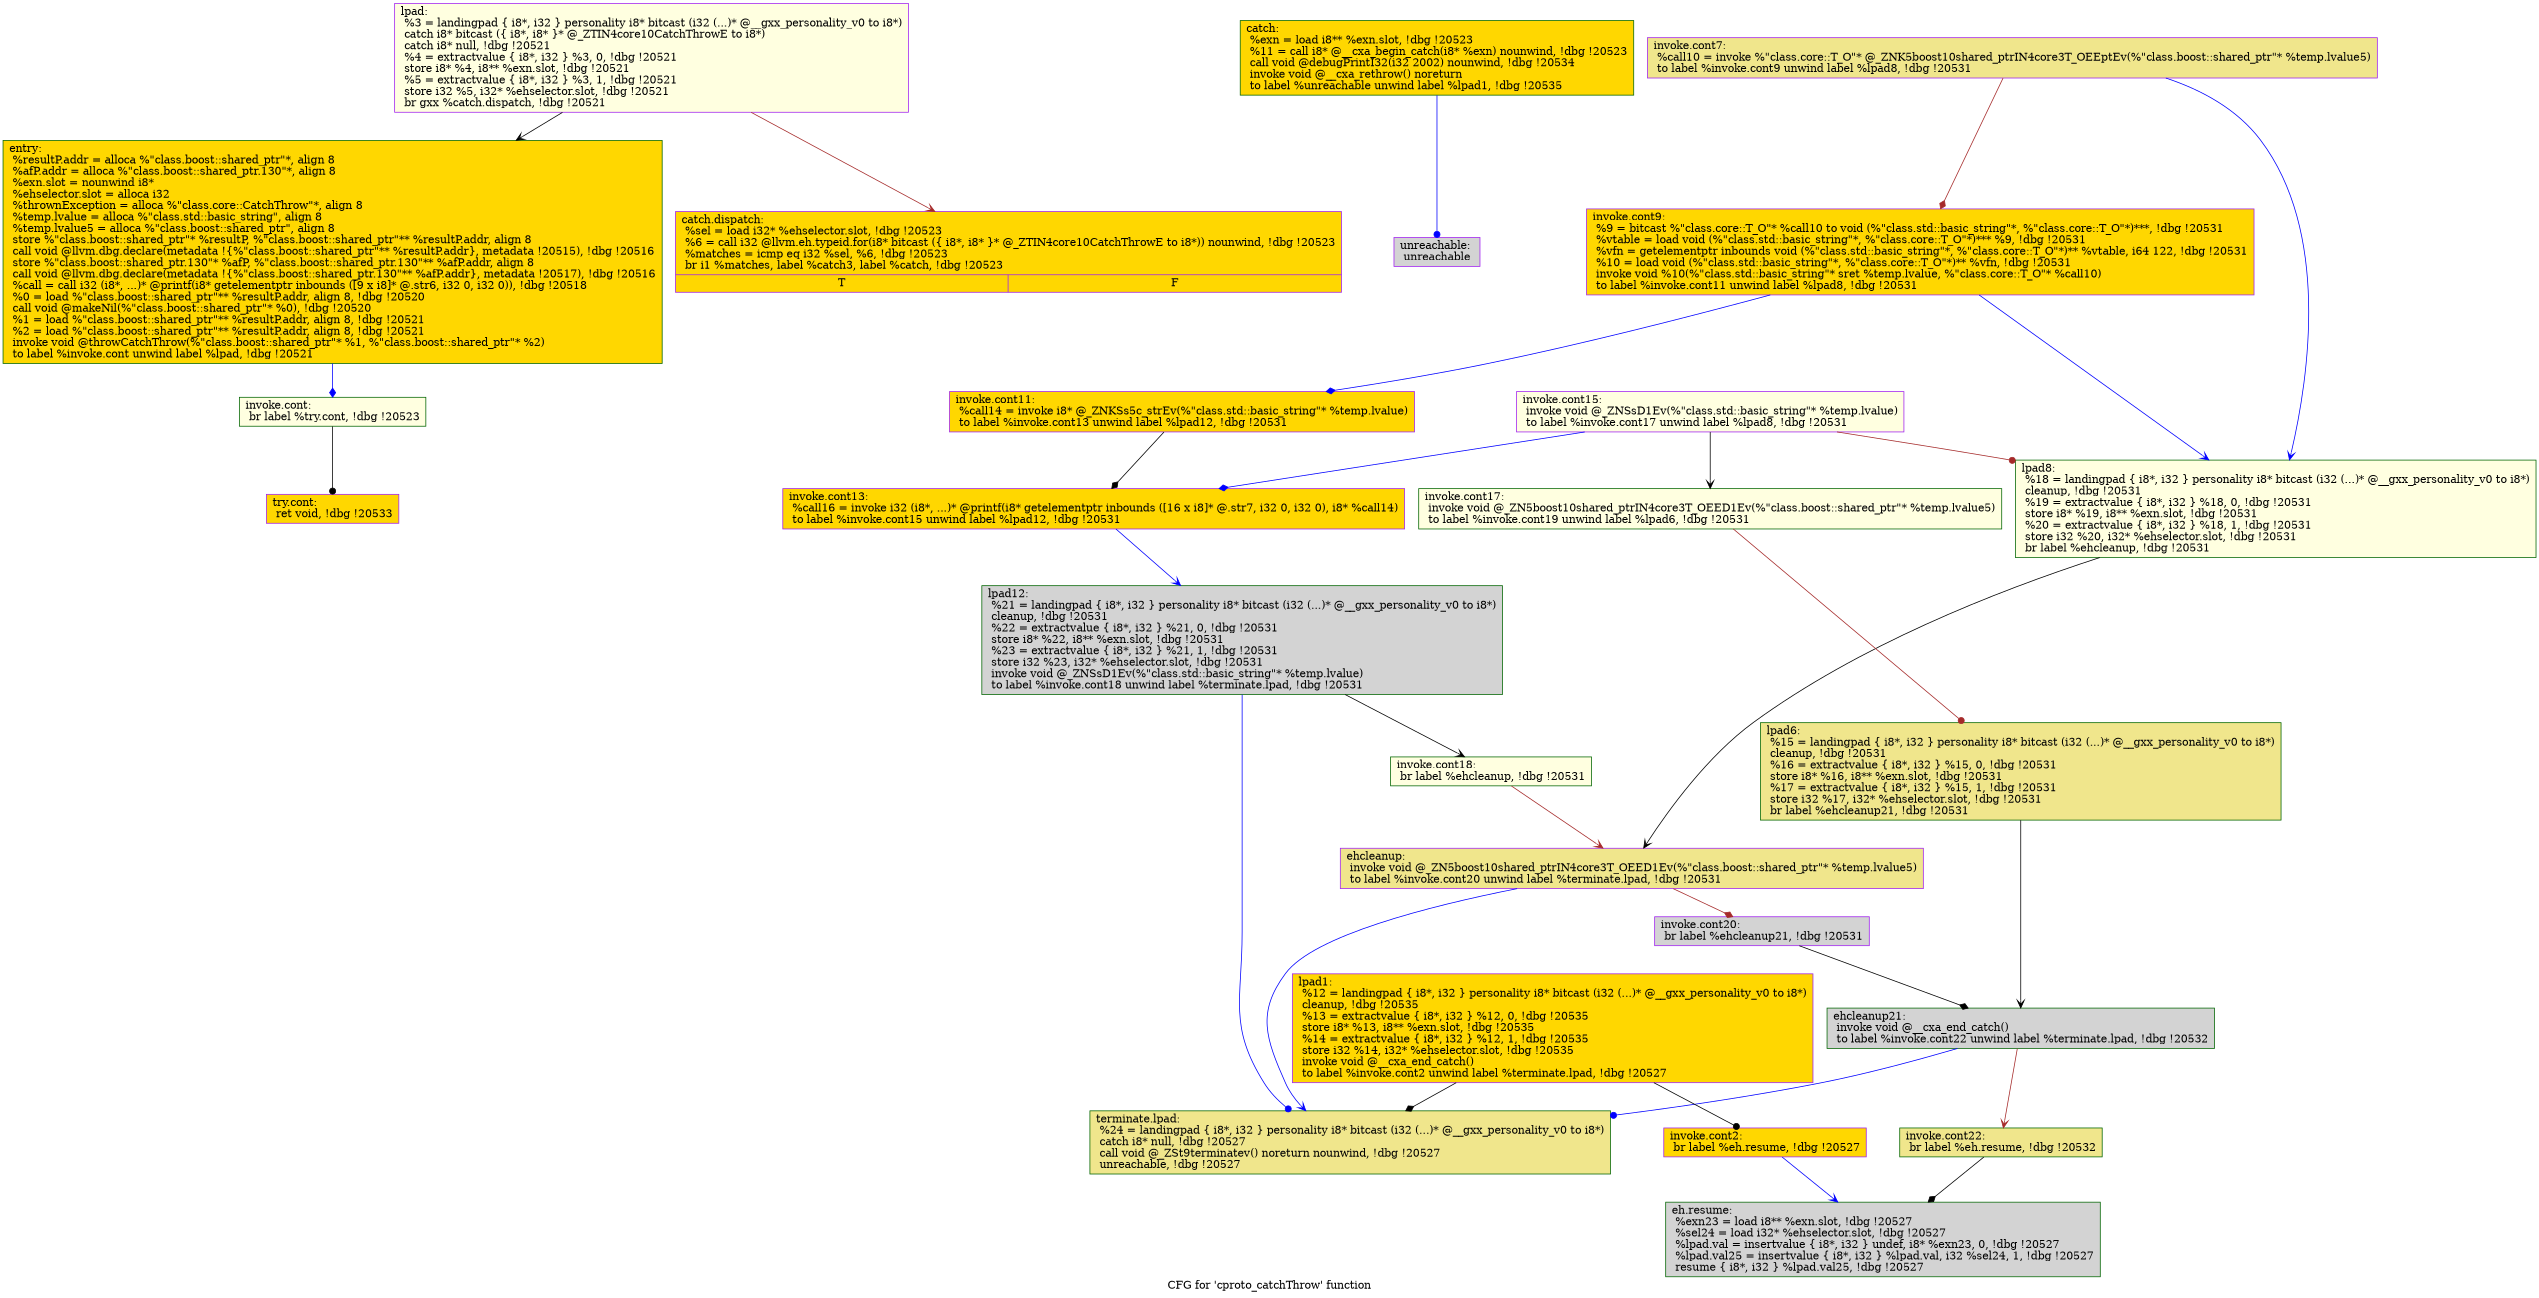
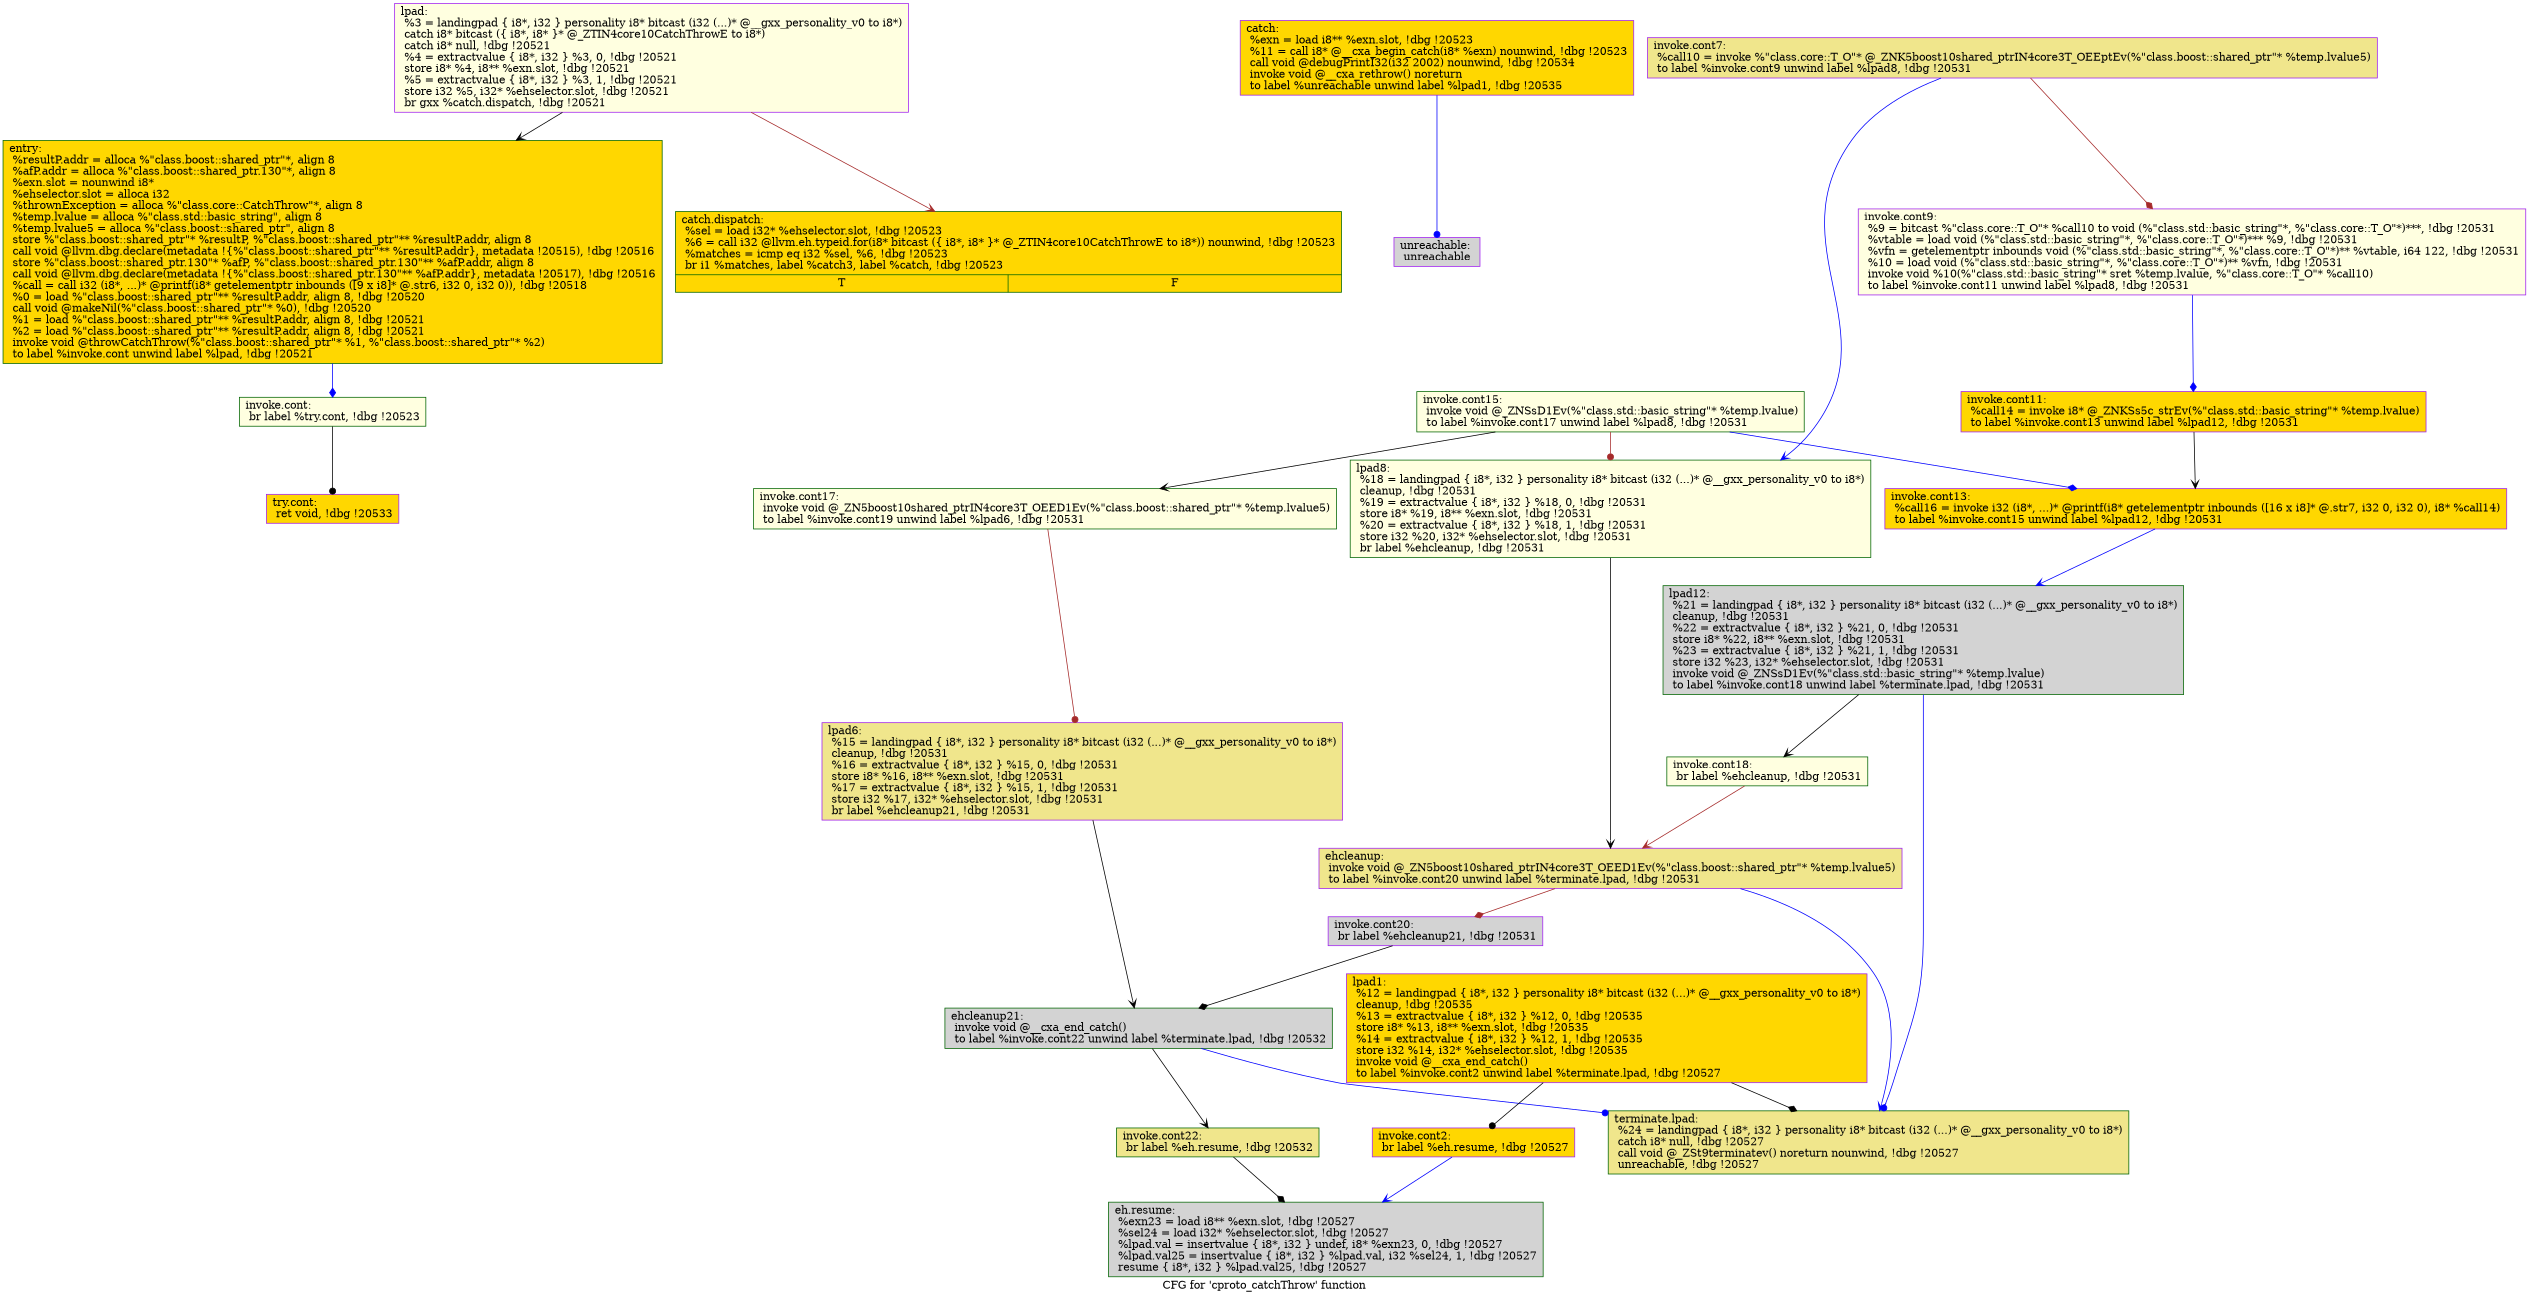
node "catch:": color darkgreen -> purple
node "catch.dispatch:": color purple -> darkgreen
node "invoke.cont9:": fillcolor gold -> lightyellow
edge "invoke.cont9:" -> "lpad8:": removed
node "invoke.cont15:": color purple -> darkgreen
edge "invoke.cont11:" -> "invoke.cont13:": arrowhead diamond -> vee
node "lpad6:": color darkgreen -> purple
edge "ehcleanup21:" -> "invoke.cont22:": color brown -> black
